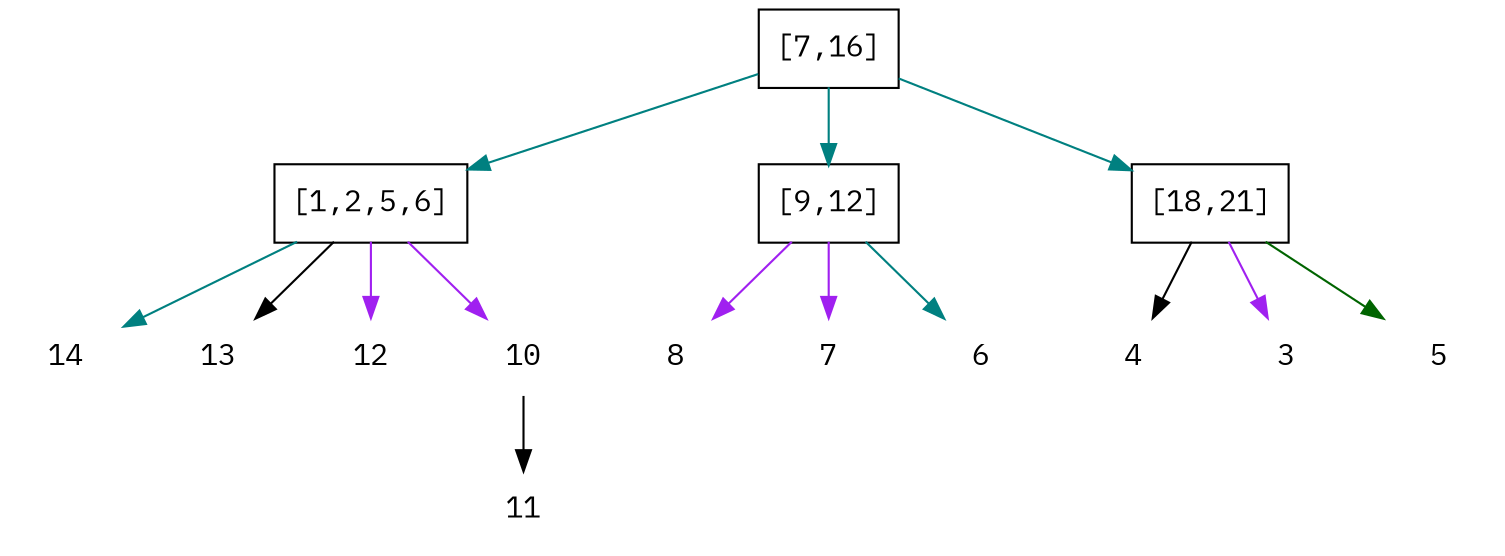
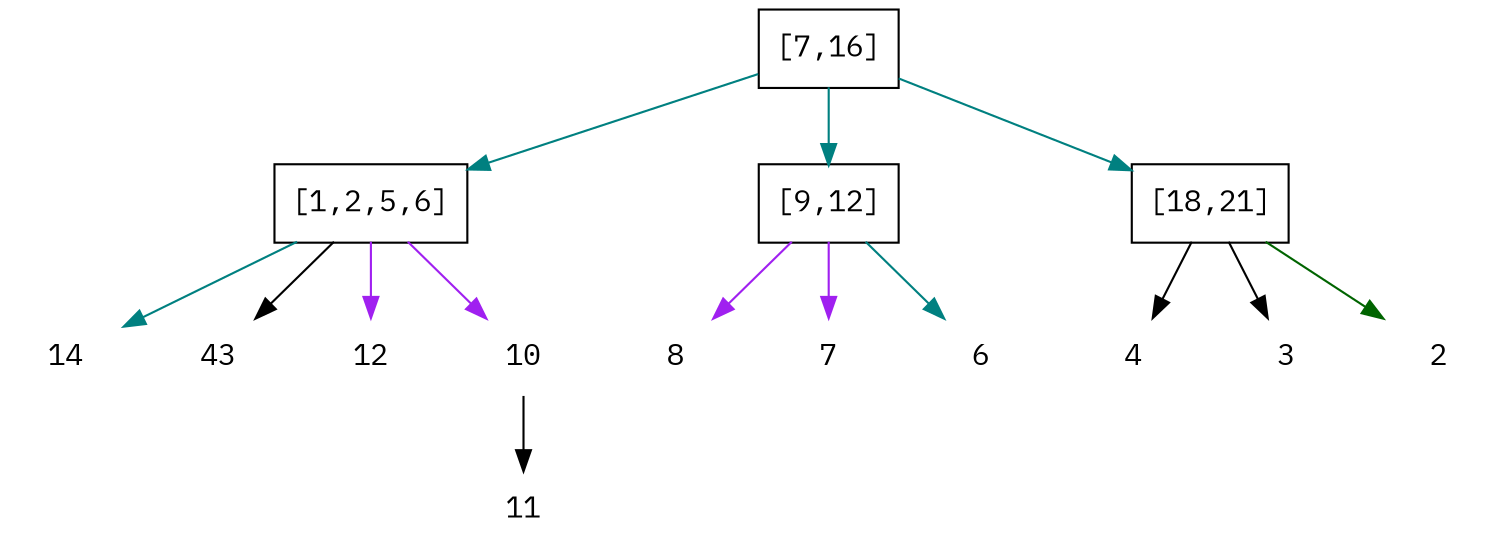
edge "[18,21]" -> "3": color purple -> black
node "13": label "13" -> "43"
node "5": label "5" -> "2"
